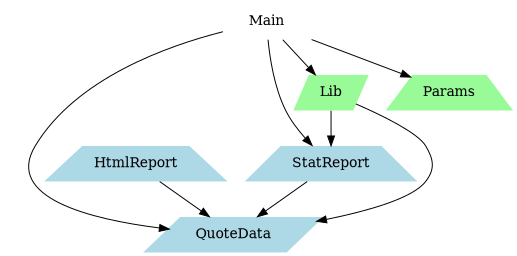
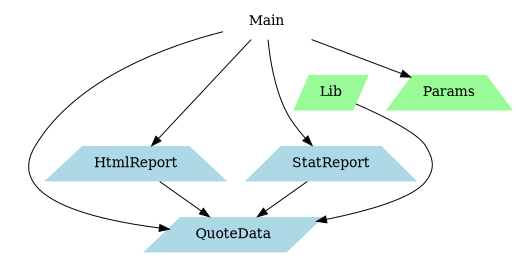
edge "Main" -> "Lib": now "Main" -> "HtmlReport"
edge "Lib" -> "StatReport": removed
